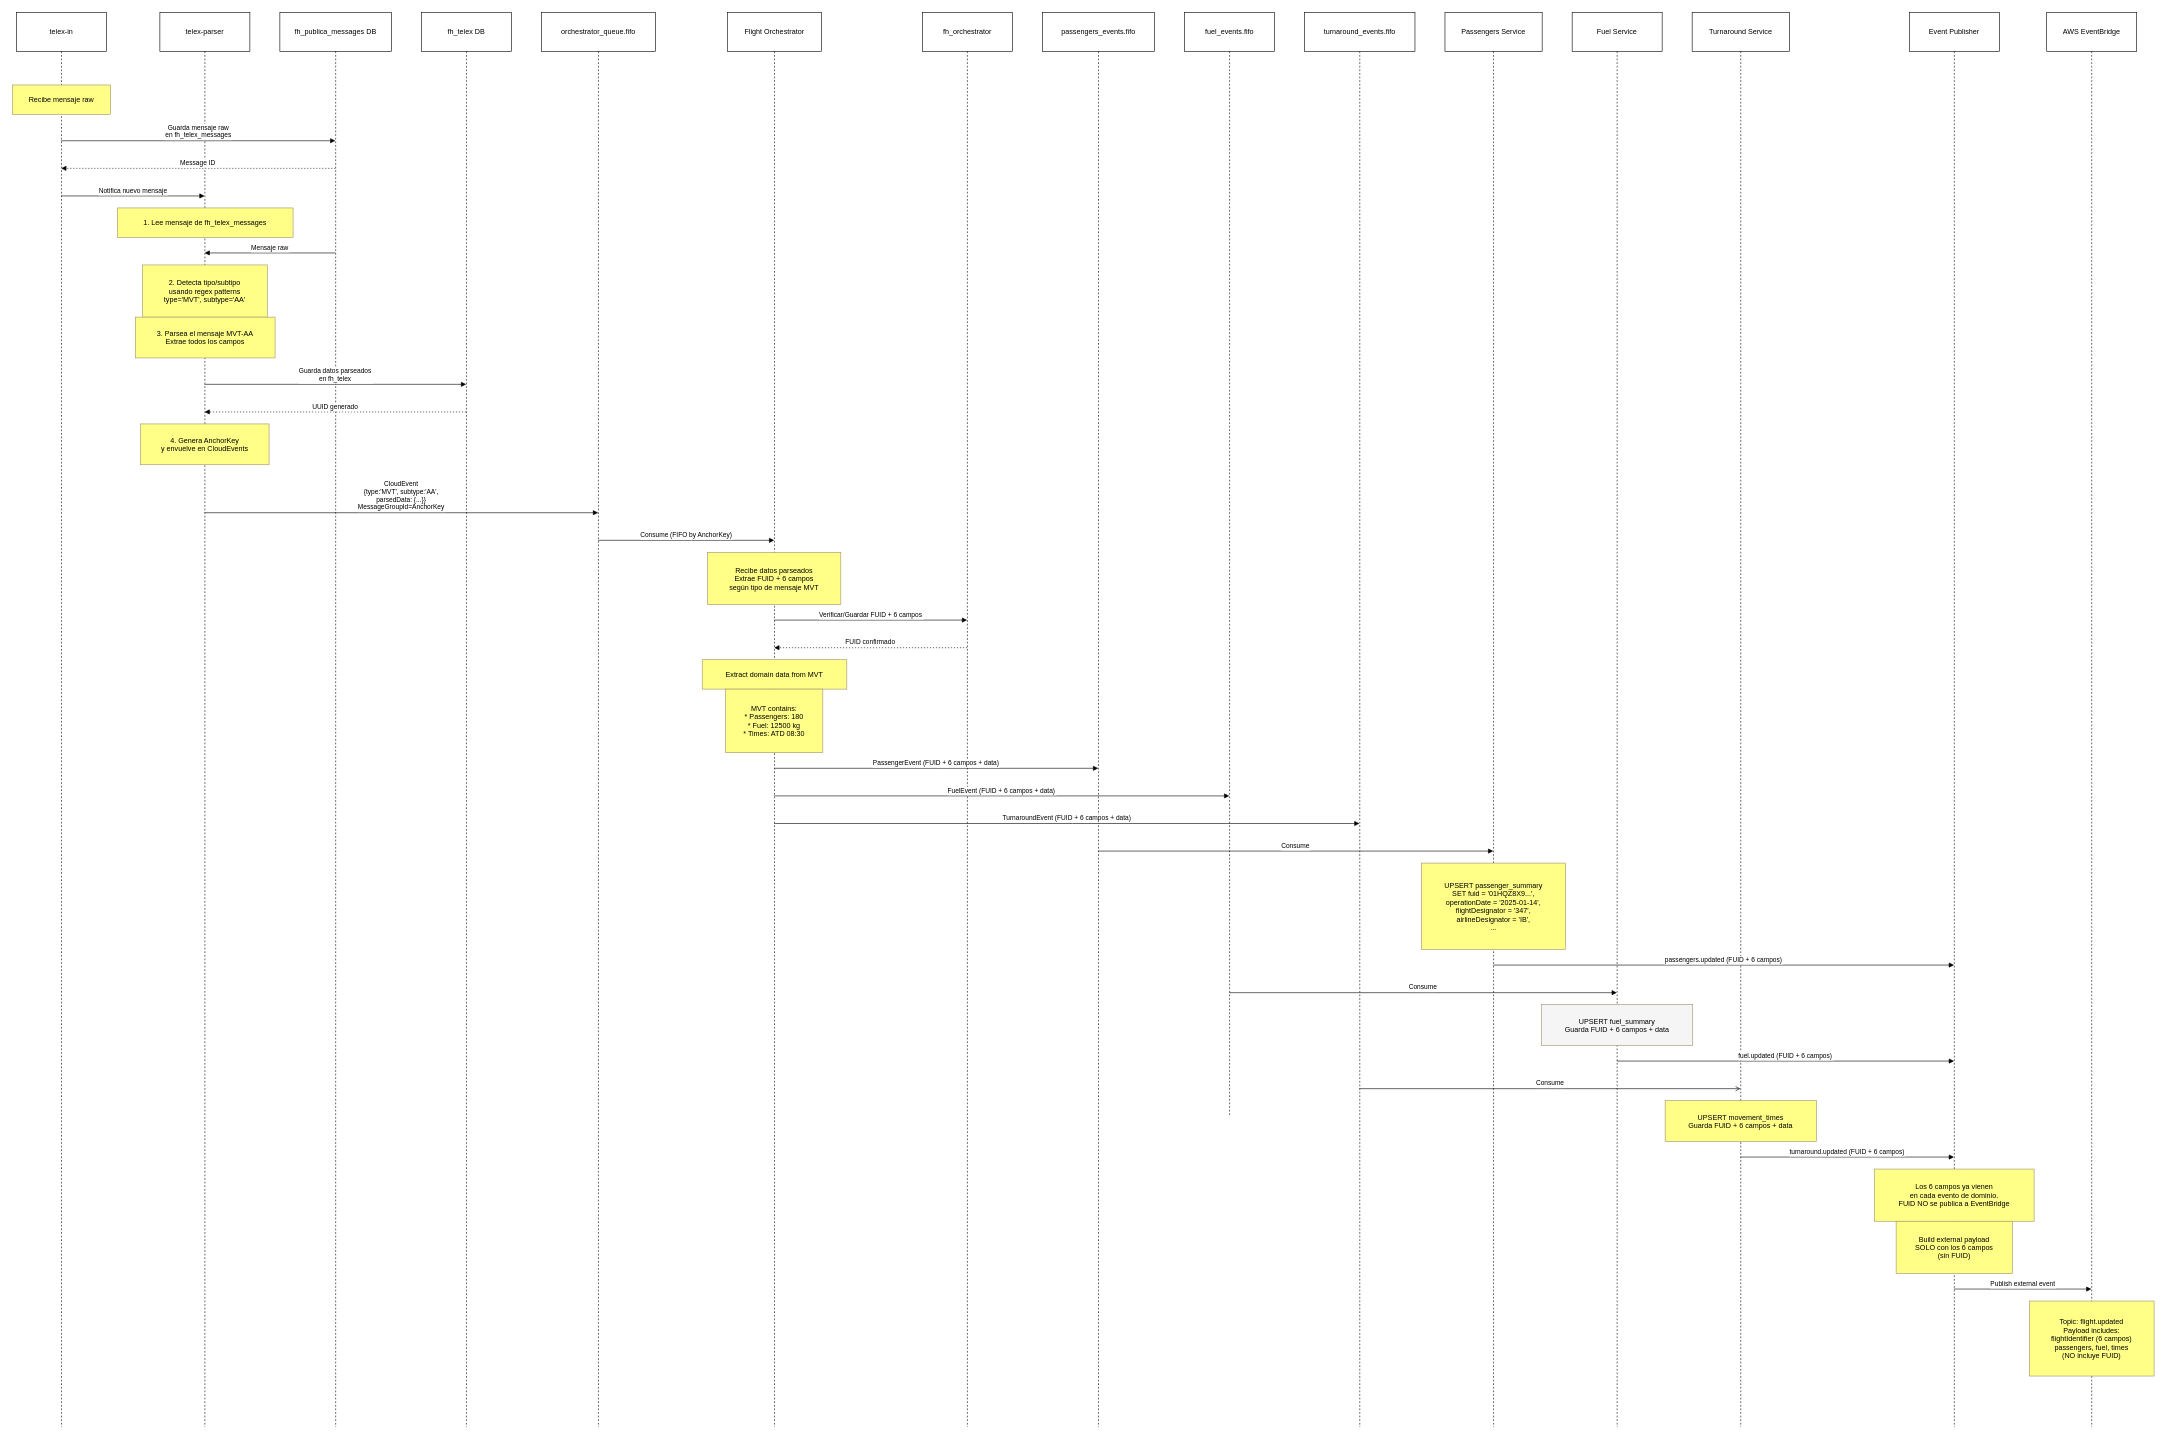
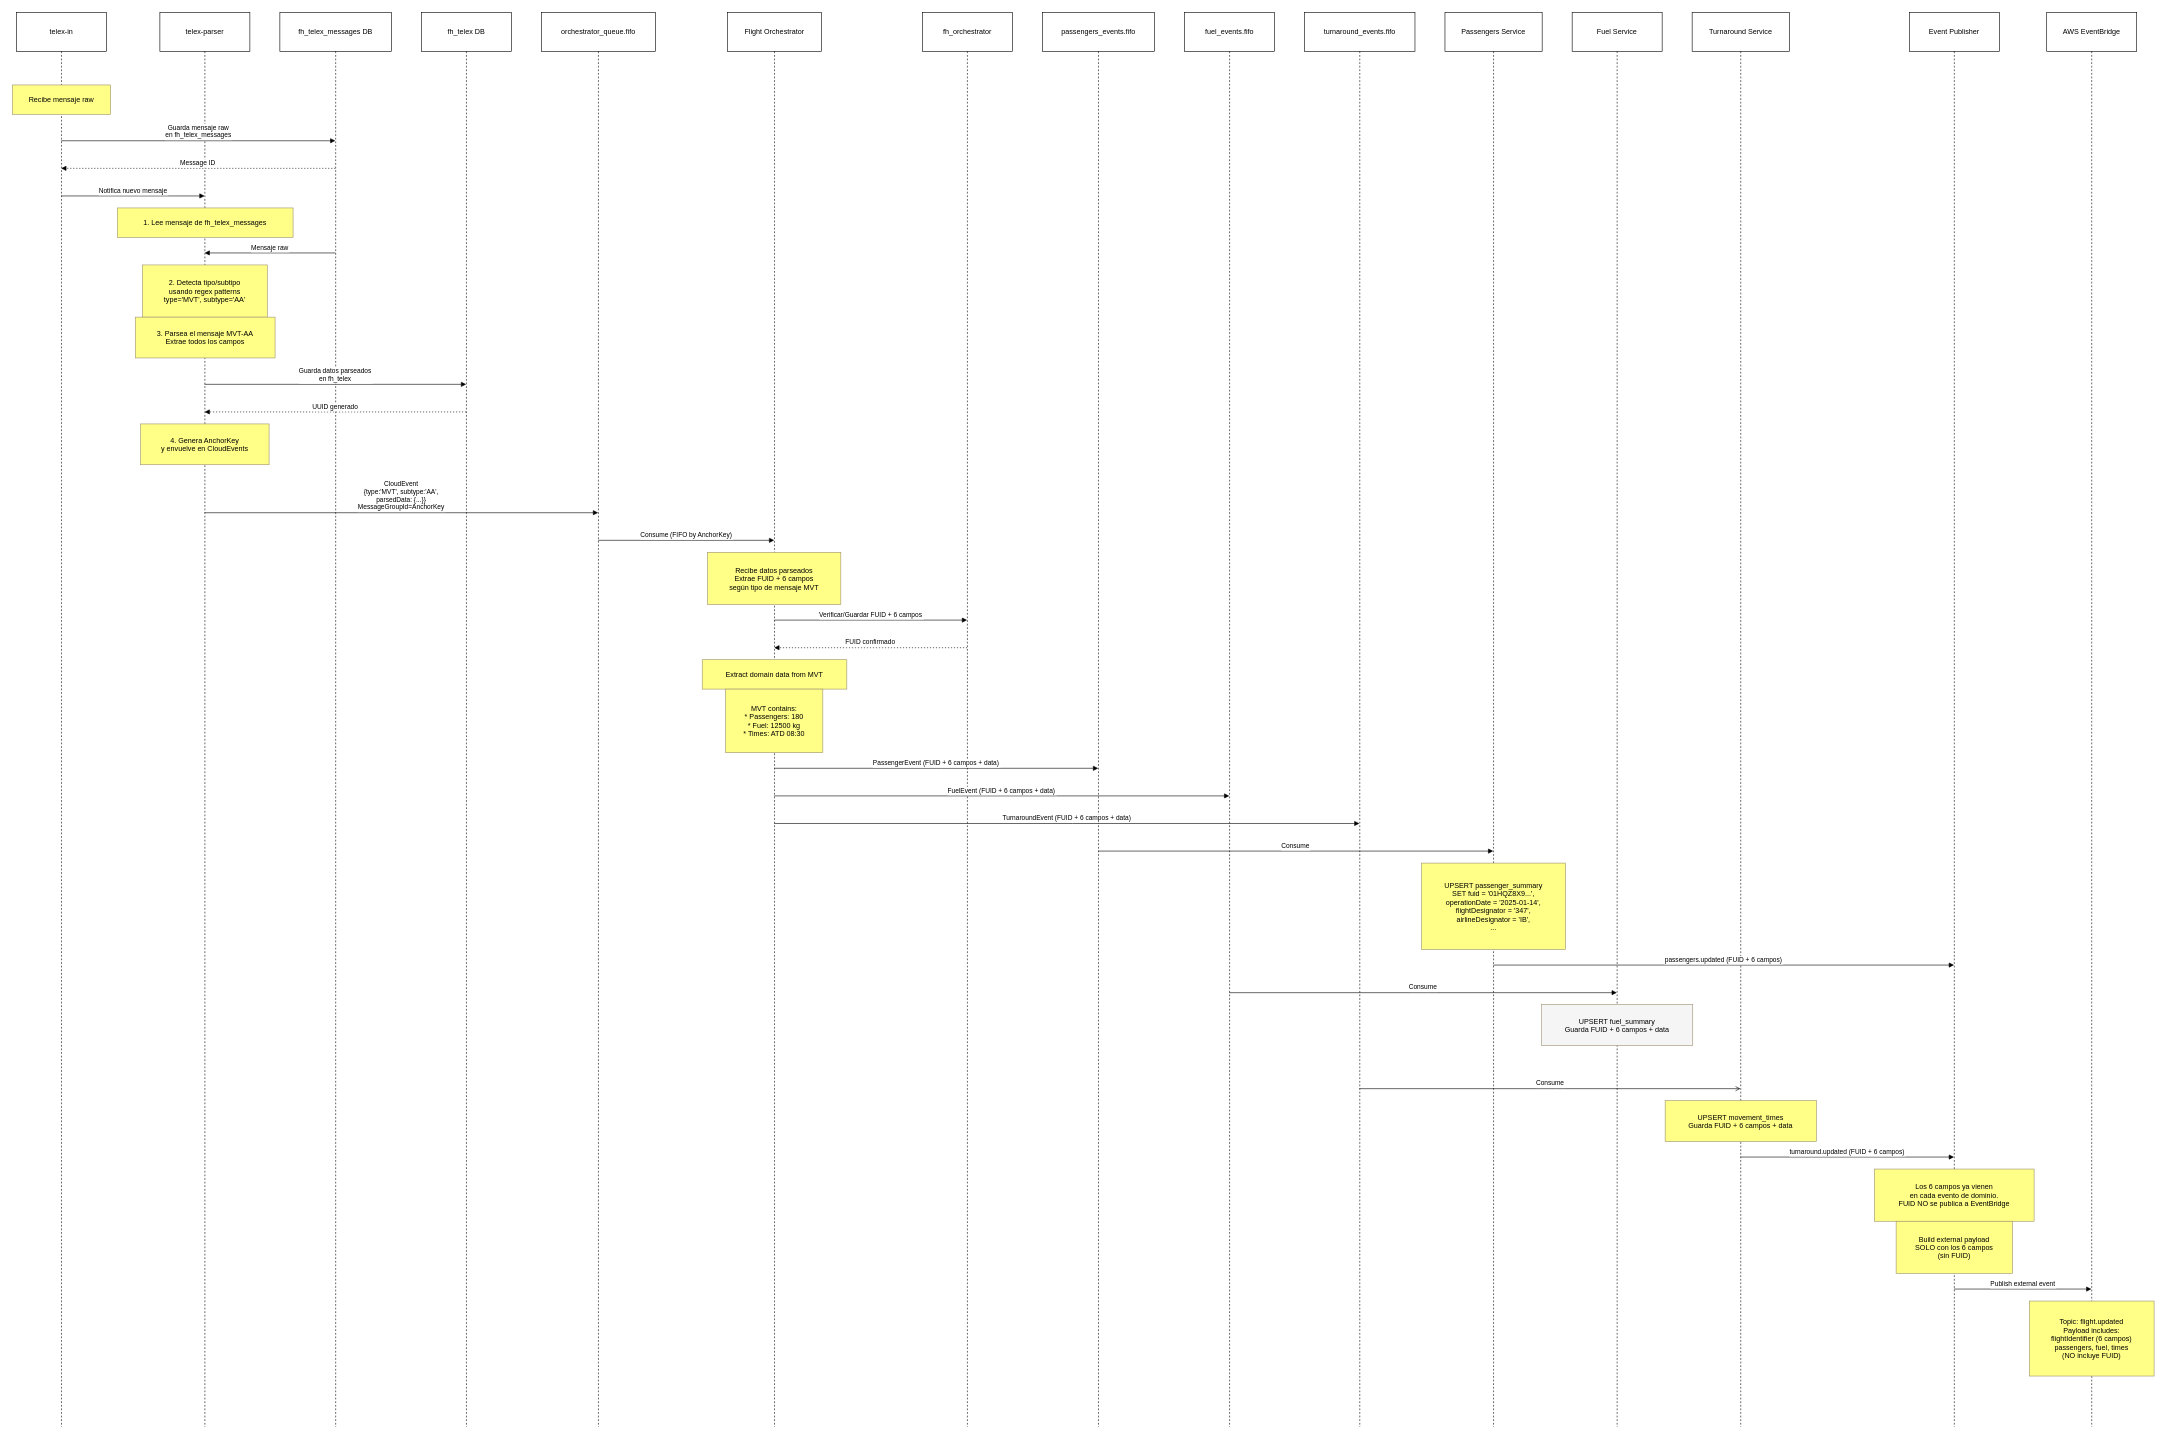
node "fh_publica_messages DB": label "fh_publica_messages DB" -> "fh_telex_messages DB"
node "fuel_events.fifo": size 90x1104 -> 90x1415
edge "Fuel Service" -> "Event Publisher": removed, label "fuel.updated (FUID + 6 campos)"
